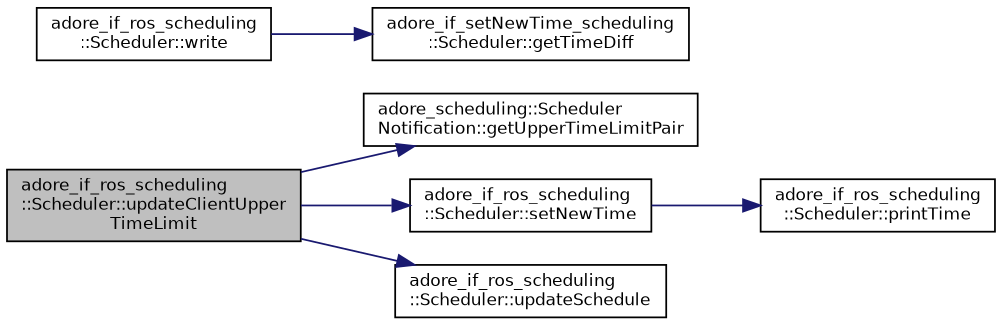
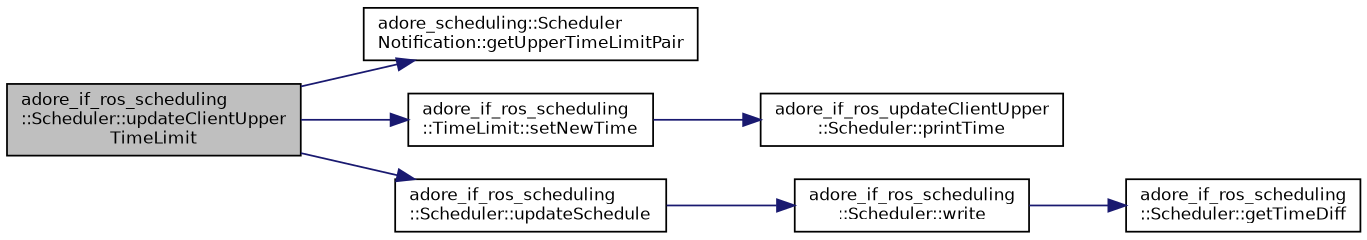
node "adore_if_setNewTime_scheduling ::Scheduler::getTimeDiff": label "adore_if_setNewTime_scheduling ::Scheduler::getTimeDiff" -> "adore_if_ros_scheduling ::Scheduler::getTimeDiff"
node "adore_if_ros_scheduling ::Scheduler::setNewTime": label "adore_if_ros_scheduling ::Scheduler::setNewTime" -> "adore_if_ros_scheduling ::TimeLimit::setNewTime"
edge "adore_if_ros_scheduling ::Scheduler::updateSchedule" -> "adore_if_ros_scheduling ::Scheduler::write": added
node "adore_if_ros_scheduling ::Scheduler::printTime": label "adore_if_ros_scheduling ::Scheduler::printTime" -> "adore_if_ros_updateClientUpper ::Scheduler::printTime"
